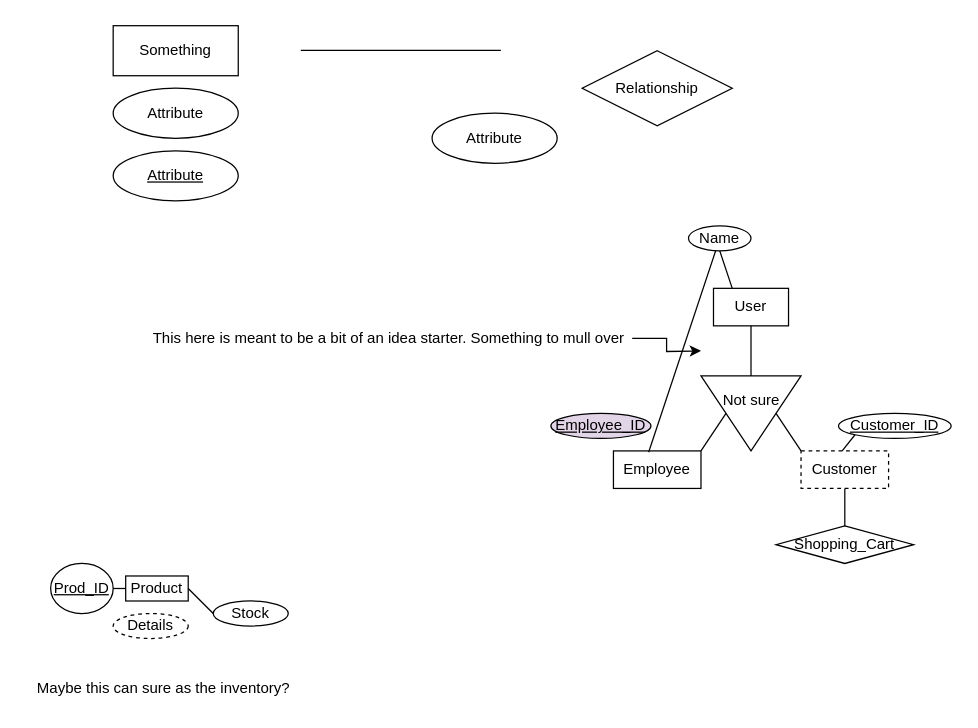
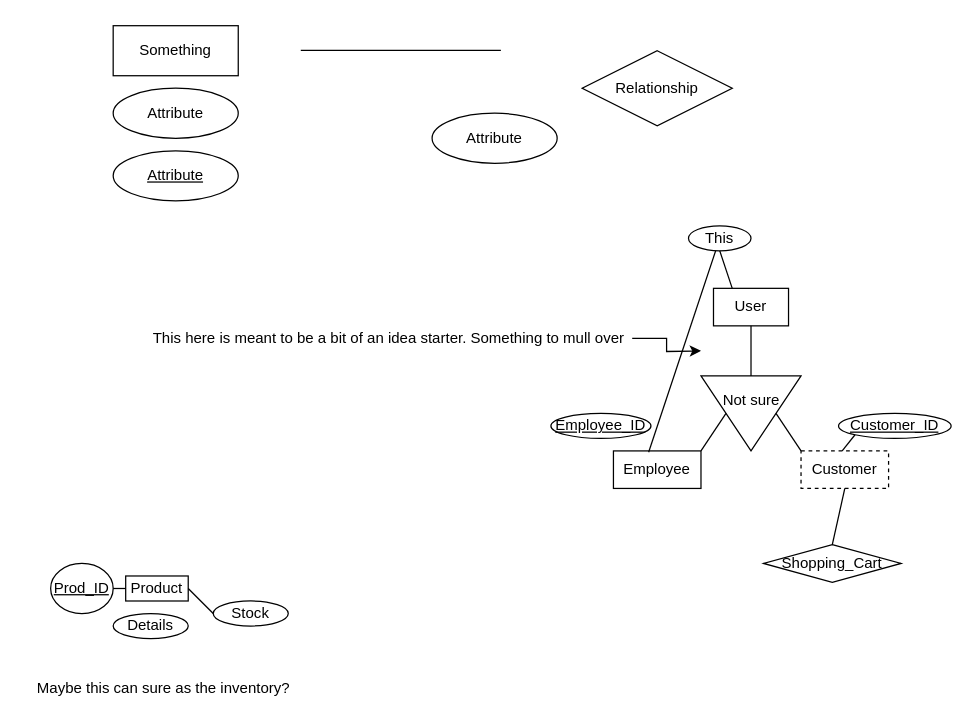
node "Name": label "Name" -> "This"
node "Employee_ID": fillcolor #e1d5e7 -> #ffffff
node "Shopping_Cart": moved (844, 544) -> (832, 563)
node "Details": style dashed -> solid
